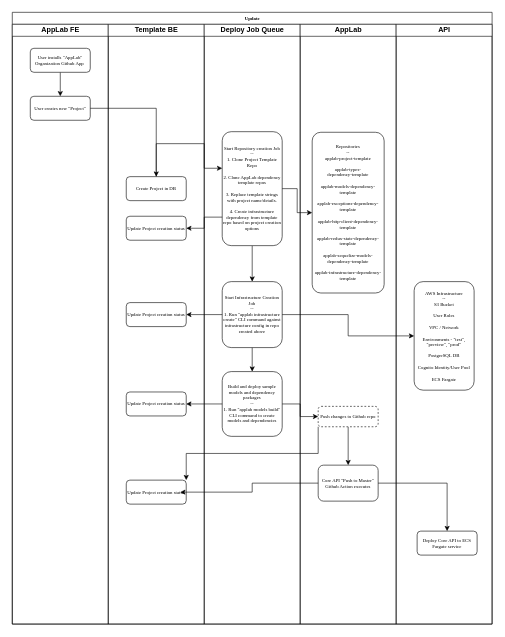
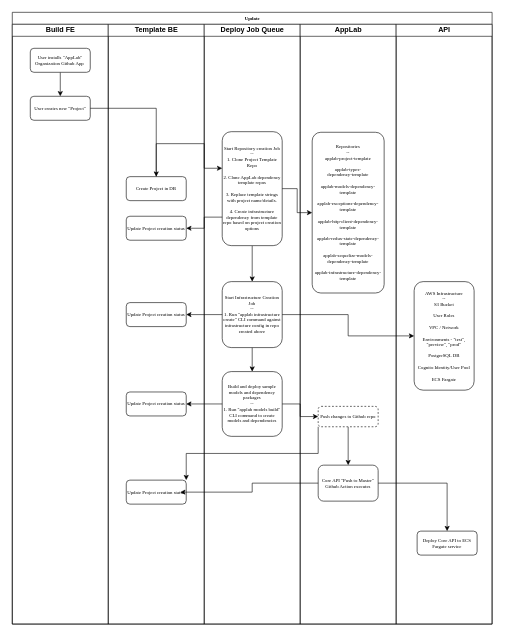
node "AppLab FE": label "AppLab FE" -> "Build FE"
